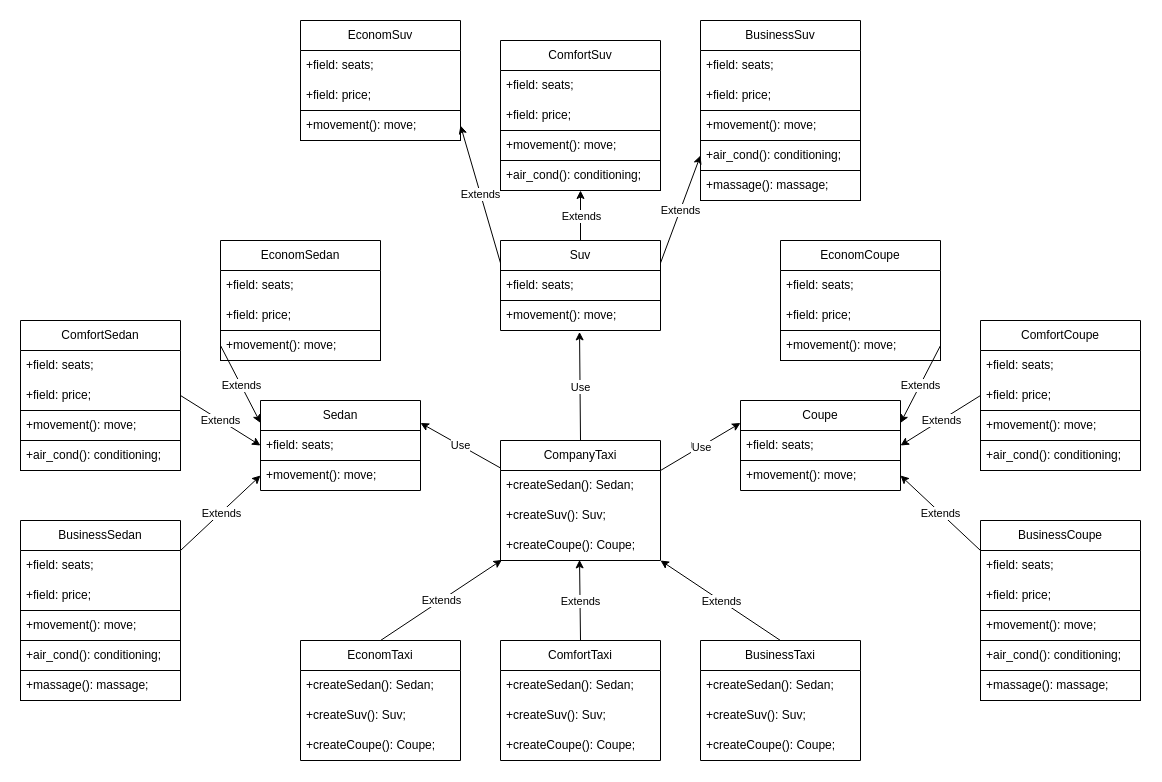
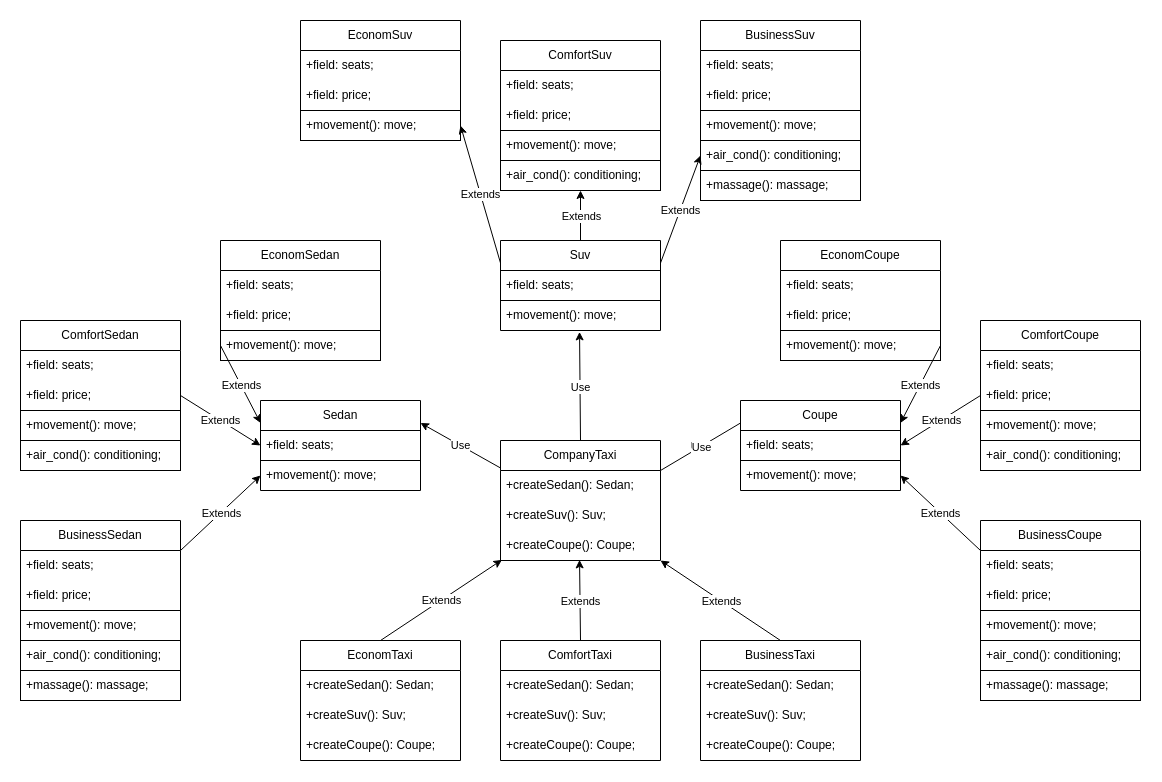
edge "CompanyTaxi" -> "Coupe": arrowhead classic -> none
